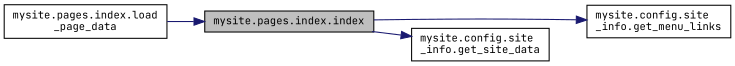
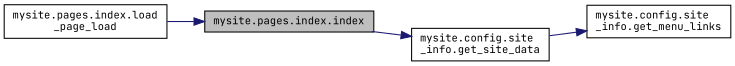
edge "mysite.pages.index.index" -> "mysite.config.site _info.get_menu_links": now "mysite.config.site _info.get_site_data" -> "mysite.config.site _info.get_menu_links"
node "mysite.pages.index.load _page_data": label "mysite.pages.index.load _page_data" -> "mysite.pages.index.load _page_load"
